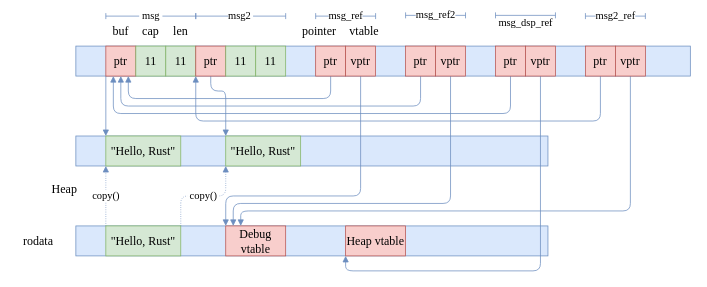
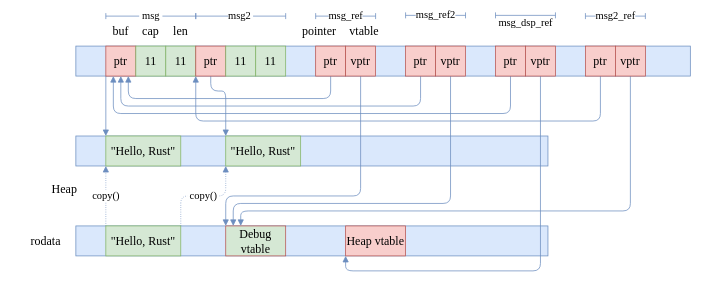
node "rodata": moved (38, 241) -> (45, 241)
node "Debug vtable": fillcolor #f8cecc -> #d5e8d4
